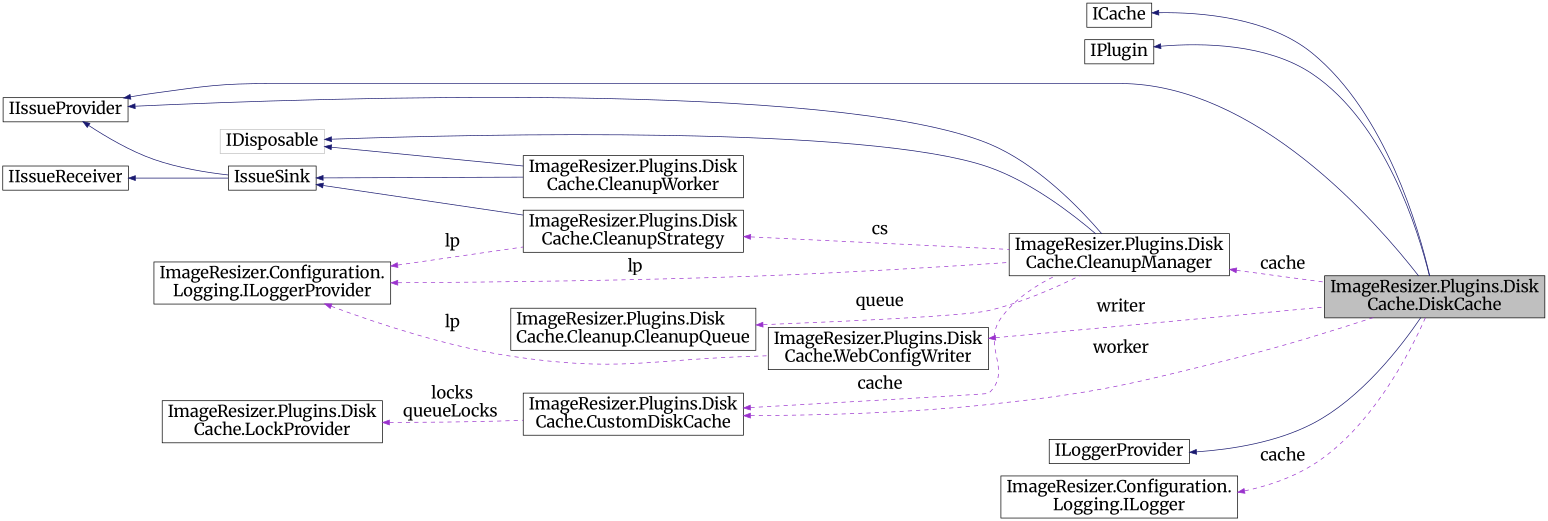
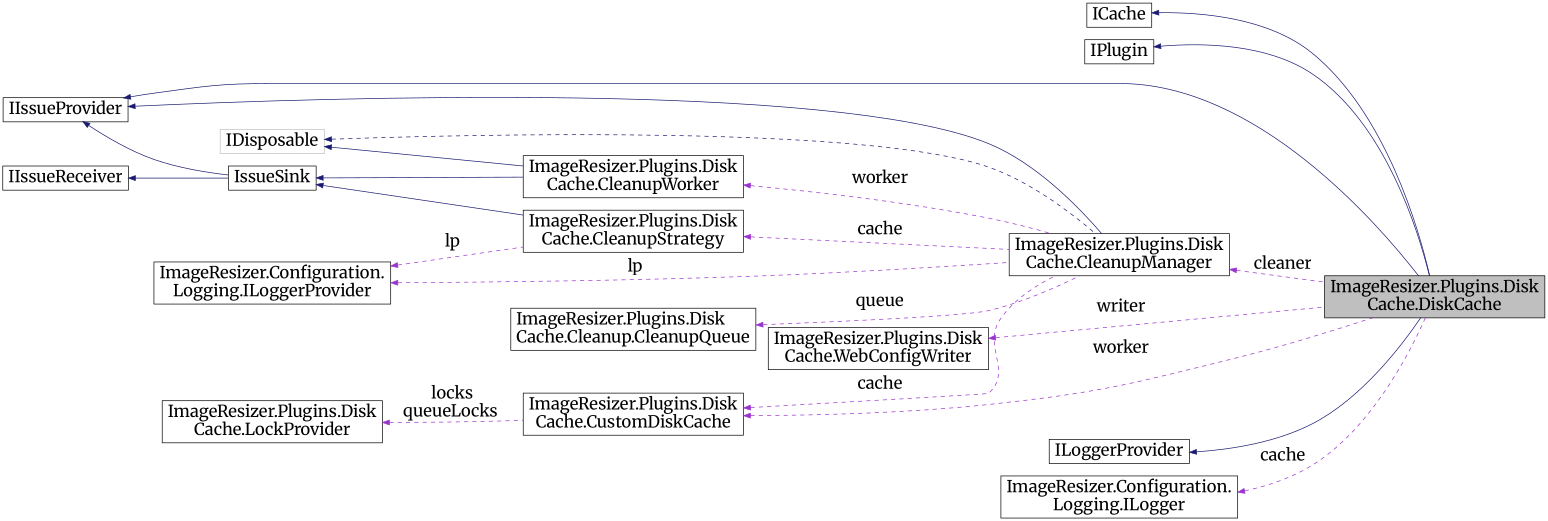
edge "ImageResizer.Plugins.Disk Cache.CleanupManager" -> "IDisposable": style solid -> dashed
edge "ImageResizer.Plugins.Disk Cache.CleanupManager" -> "ImageResizer.Plugins.Disk Cache.CleanupWorker": added, label "worker"
edge "ImageResizer.Plugins.Disk Cache.CleanupManager" -> "ImageResizer.Plugins.Disk Cache.CleanupStrategy": label " cs" -> " cache"
edge "ImageResizer.Plugins.Disk Cache.DiskCache" -> "ImageResizer.Plugins.Disk Cache.CleanupManager": label " cache" -> " cleaner"
edge "ImageResizer.Plugins.Disk Cache.WebConfigWriter" -> "ImageResizer.Configuration. Logging.ILoggerProvider": removed, label "lp"
